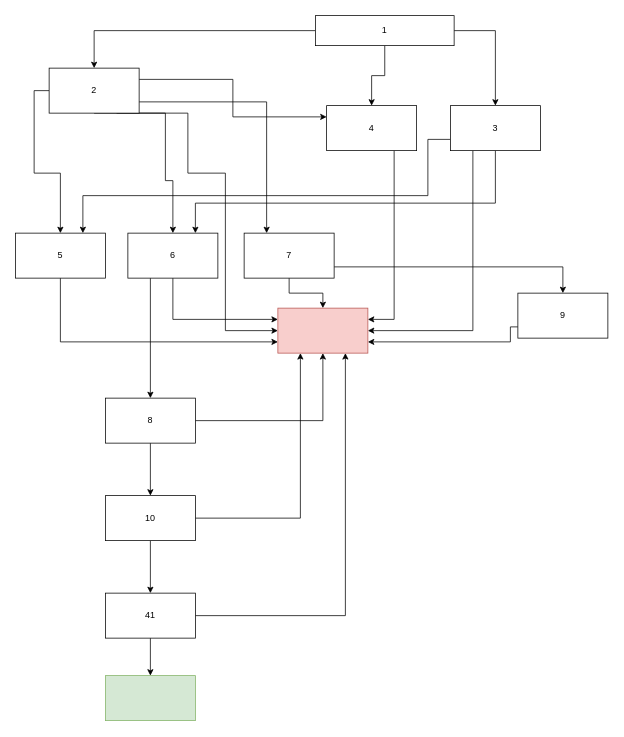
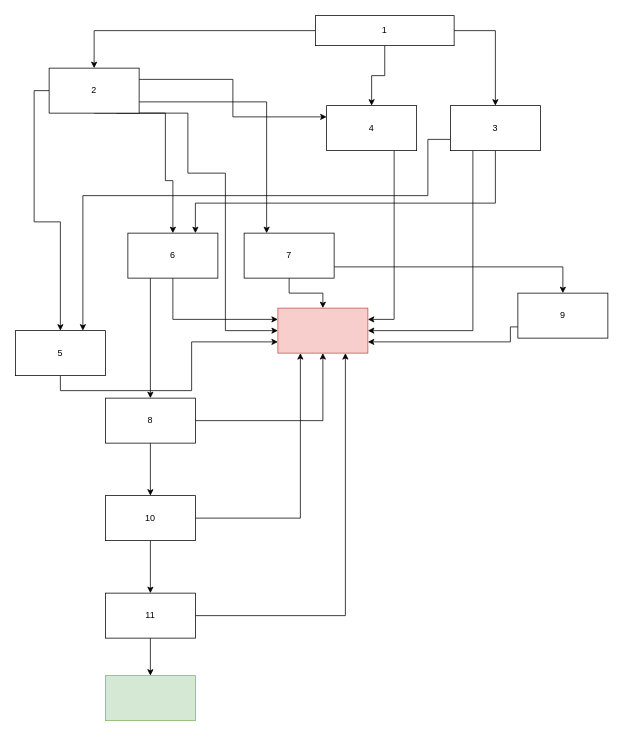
node "5": moved (60, 255) -> (60, 353)
node "41": label "41" -> "11"
